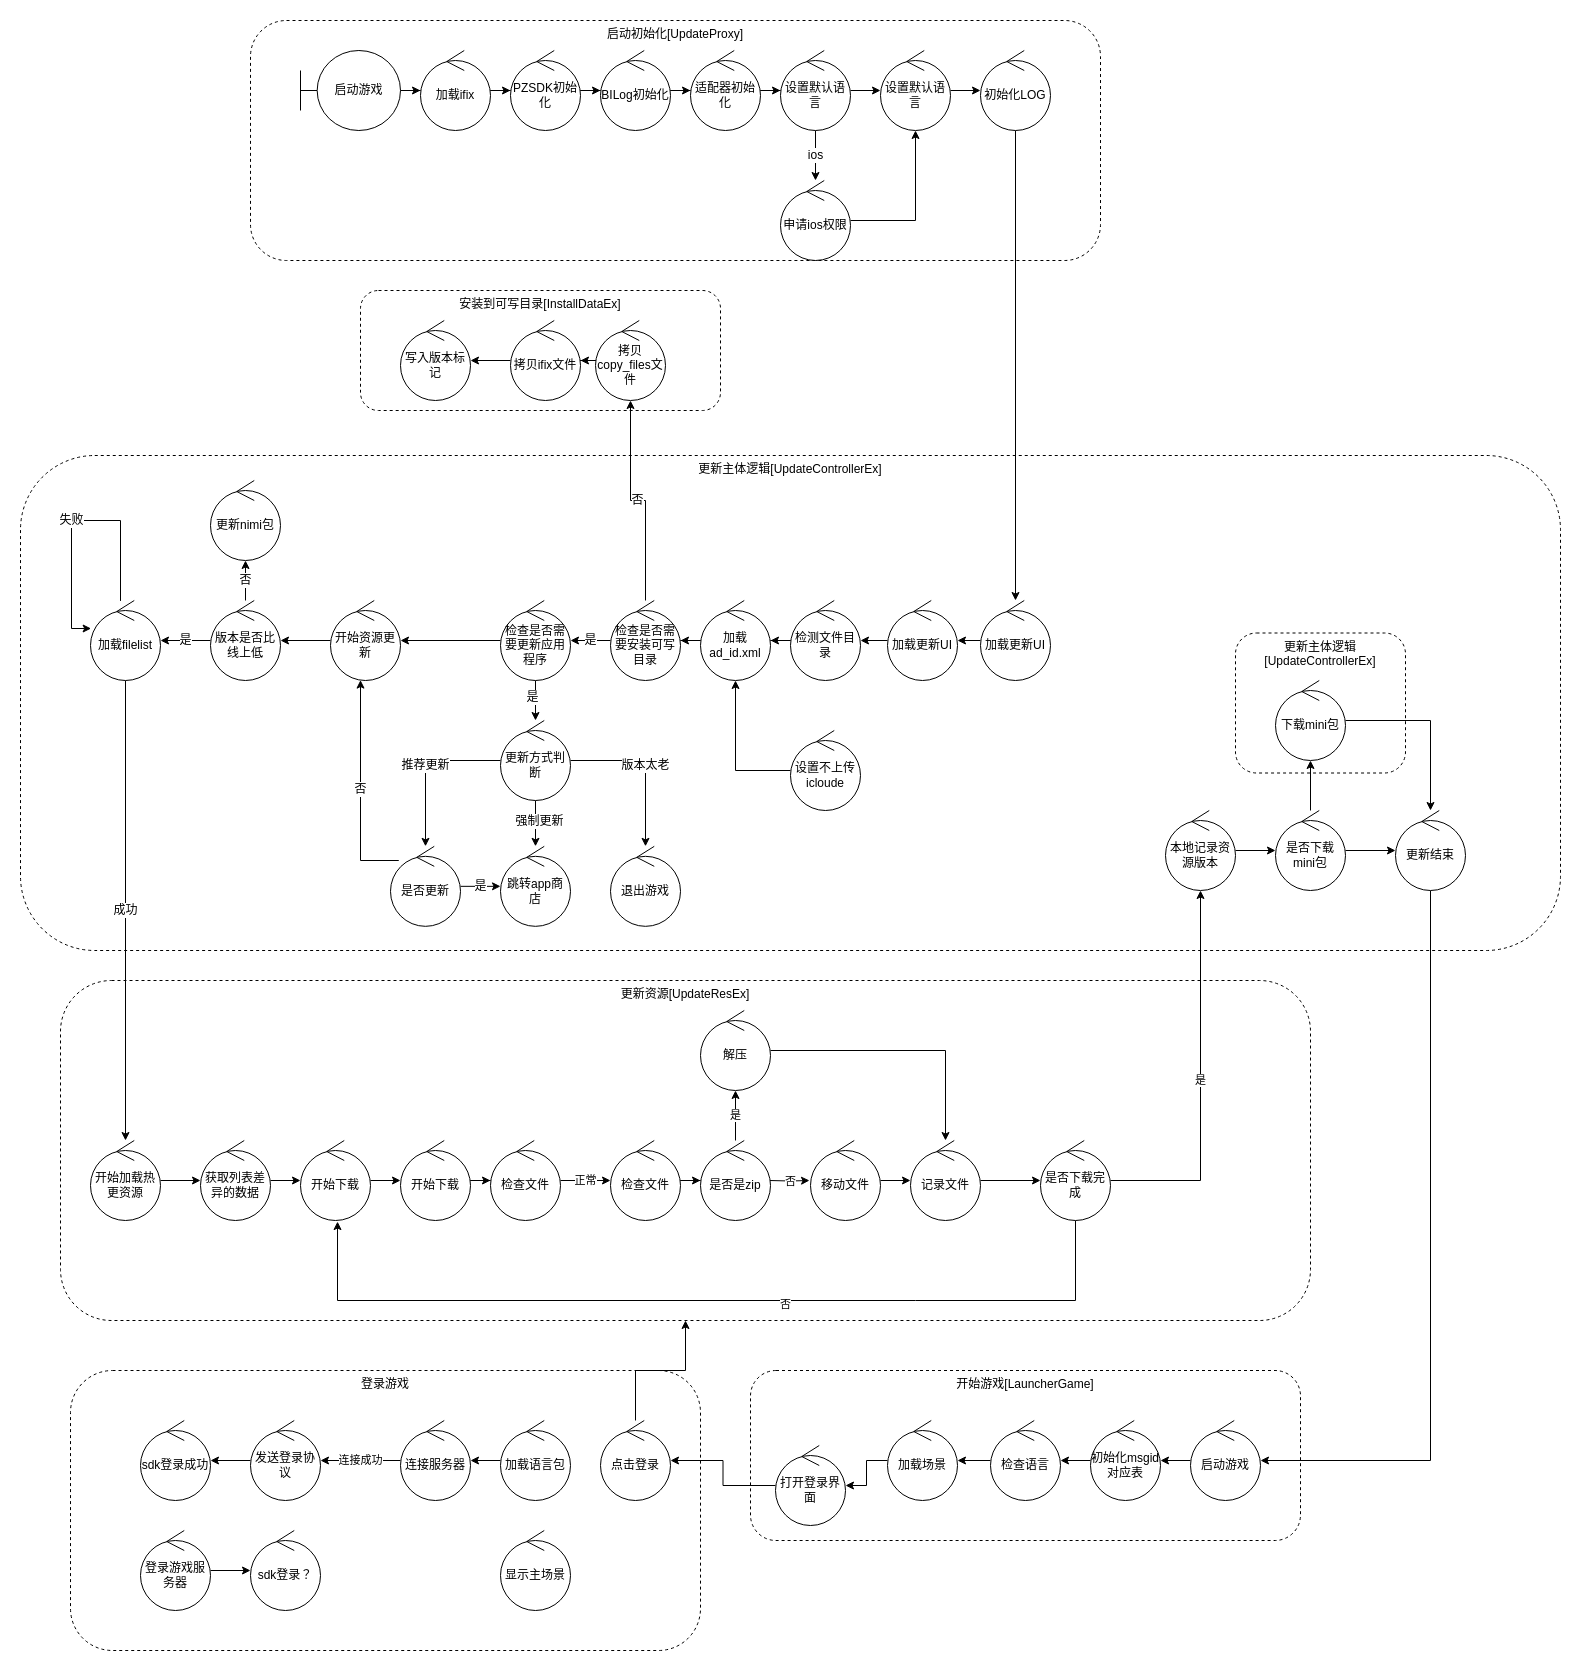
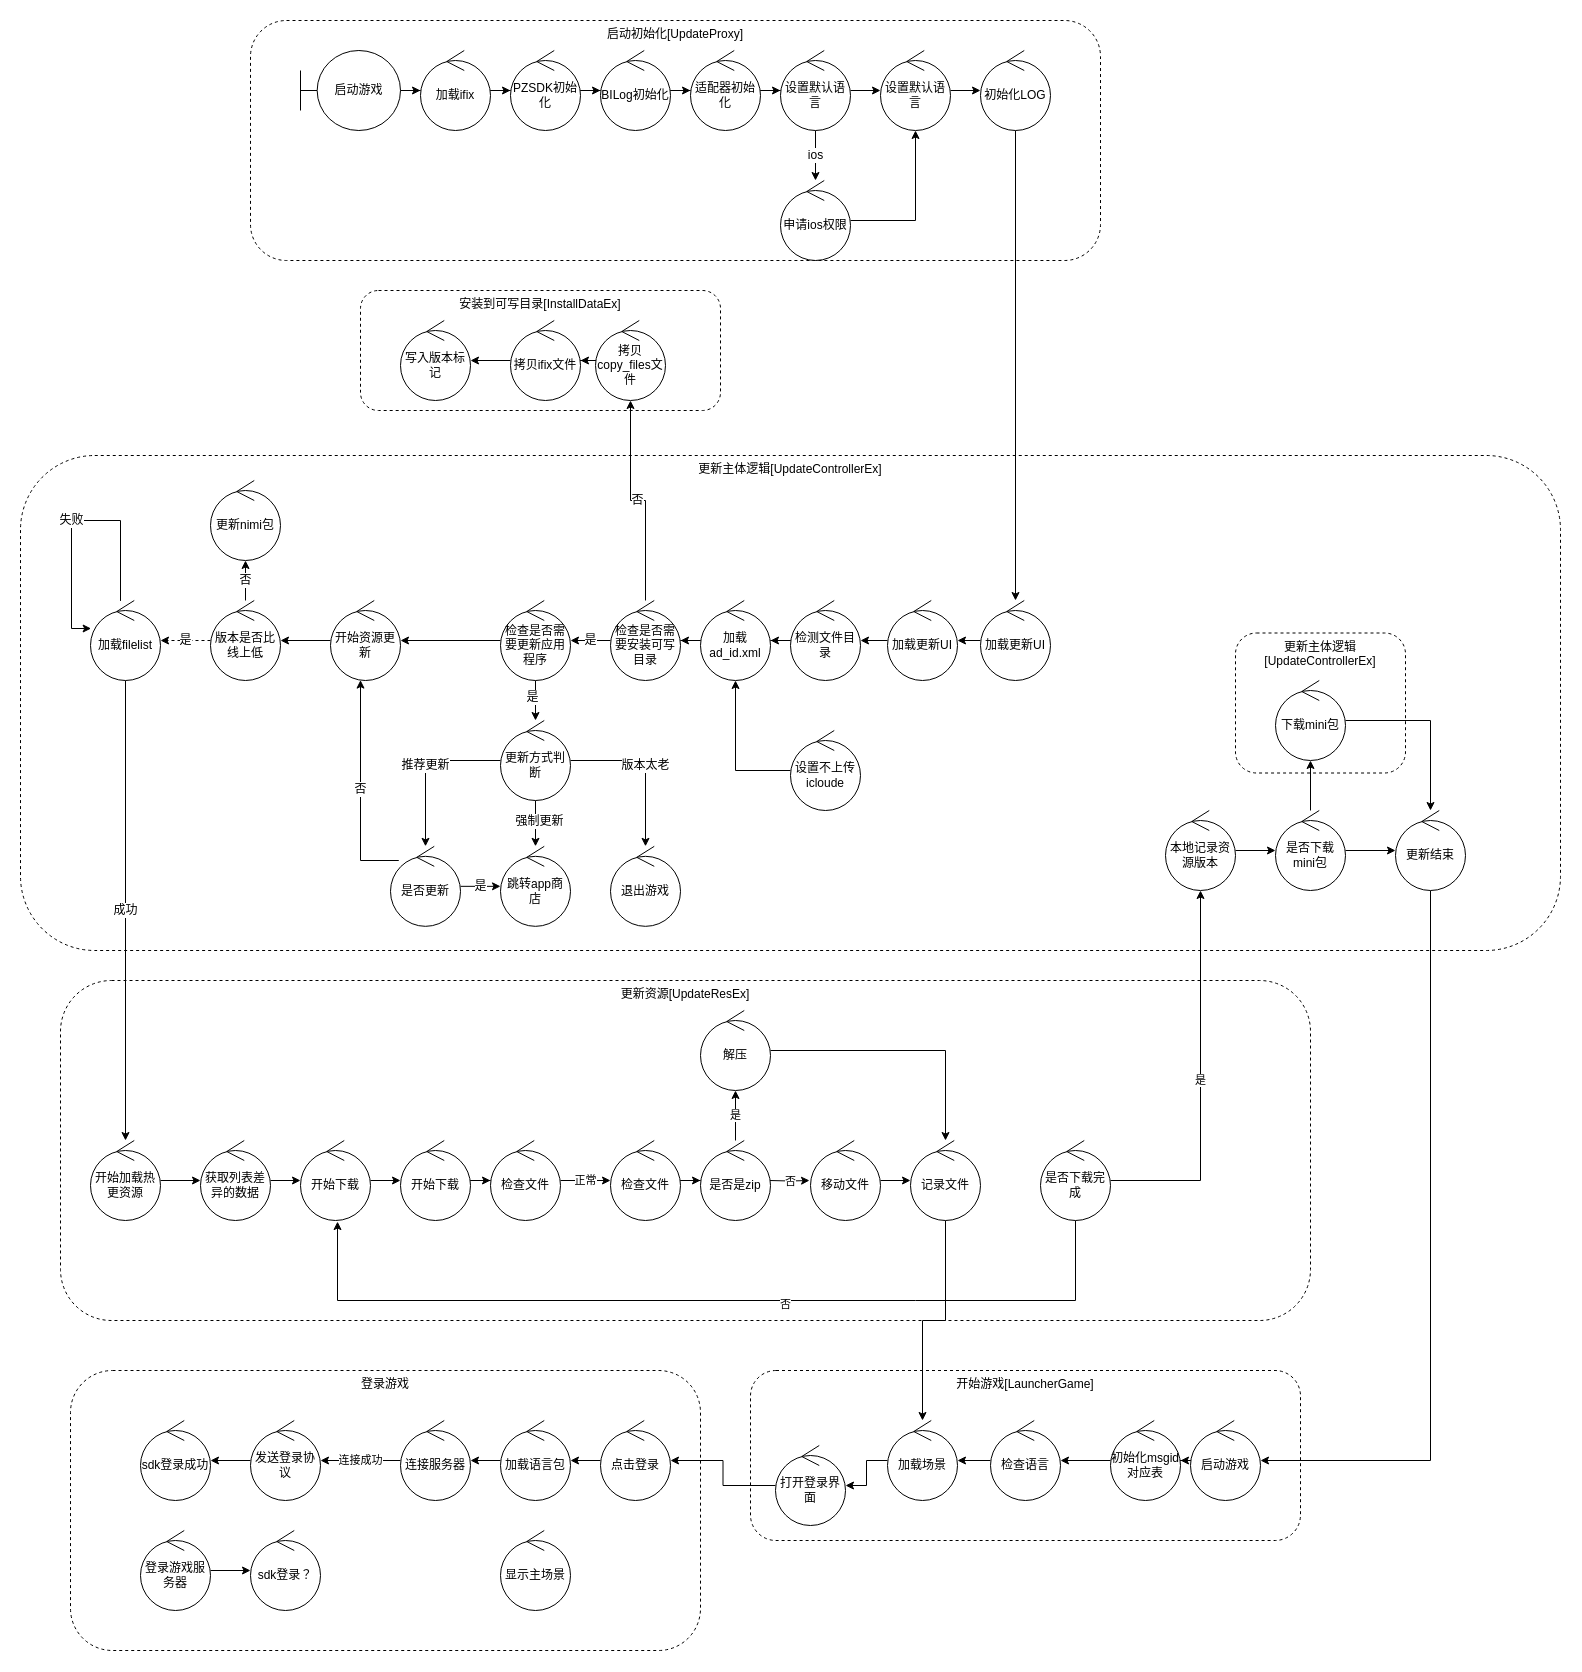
edge "版本是否比线上低" -> "加载filelist": style solid -> dashed
edge "记录文件" -> "是否下载完成": now "记录文件" -> "加载场景"
edge "点击登录" -> "更新资源[UpdateResEx]": now "点击登录" -> "加载语言包"
node "初始化msgid对应表": moved (1126, 1461) -> (1146, 1461)
